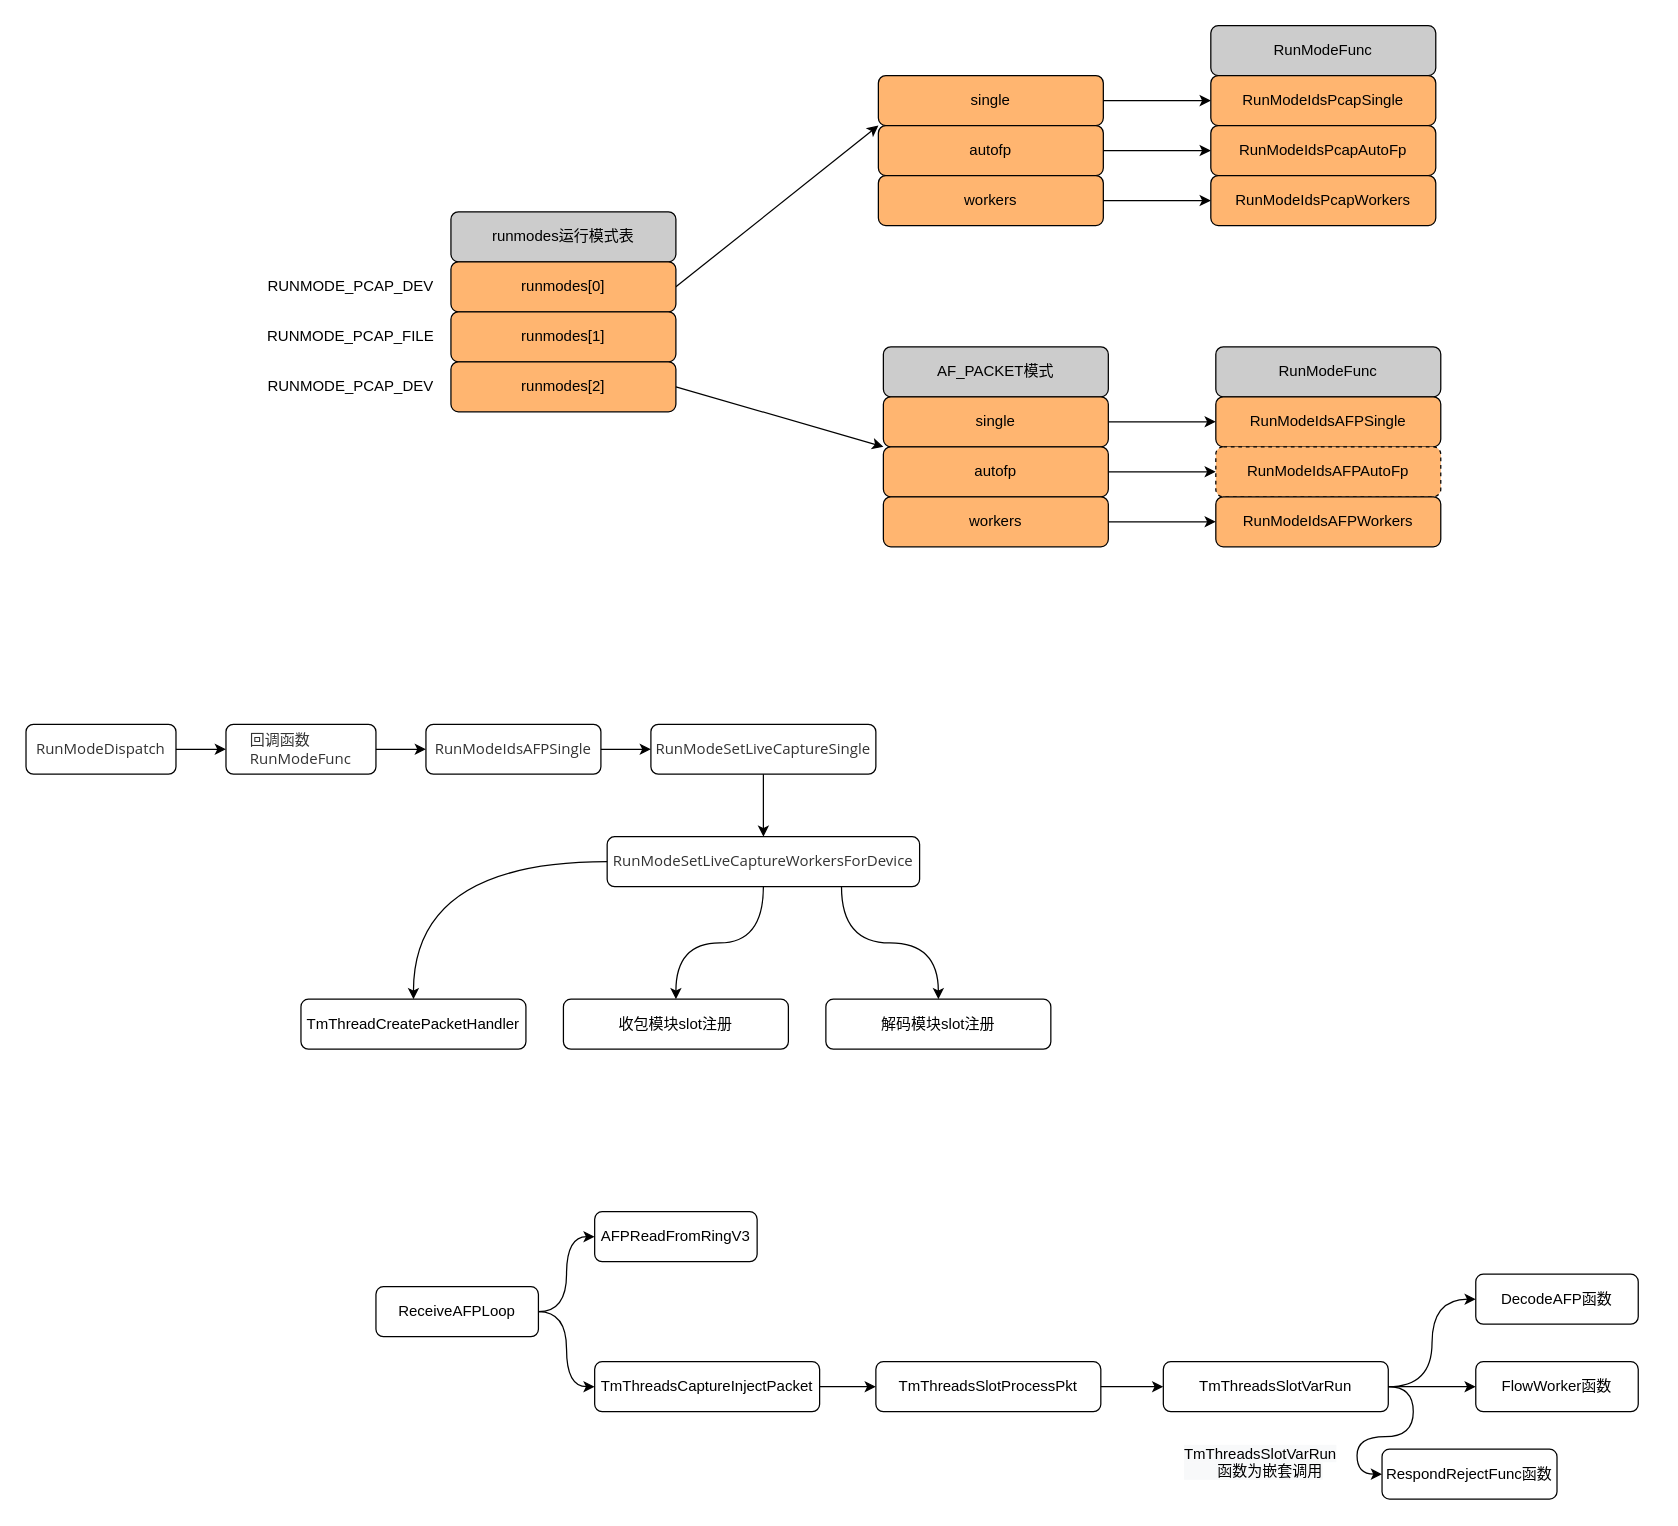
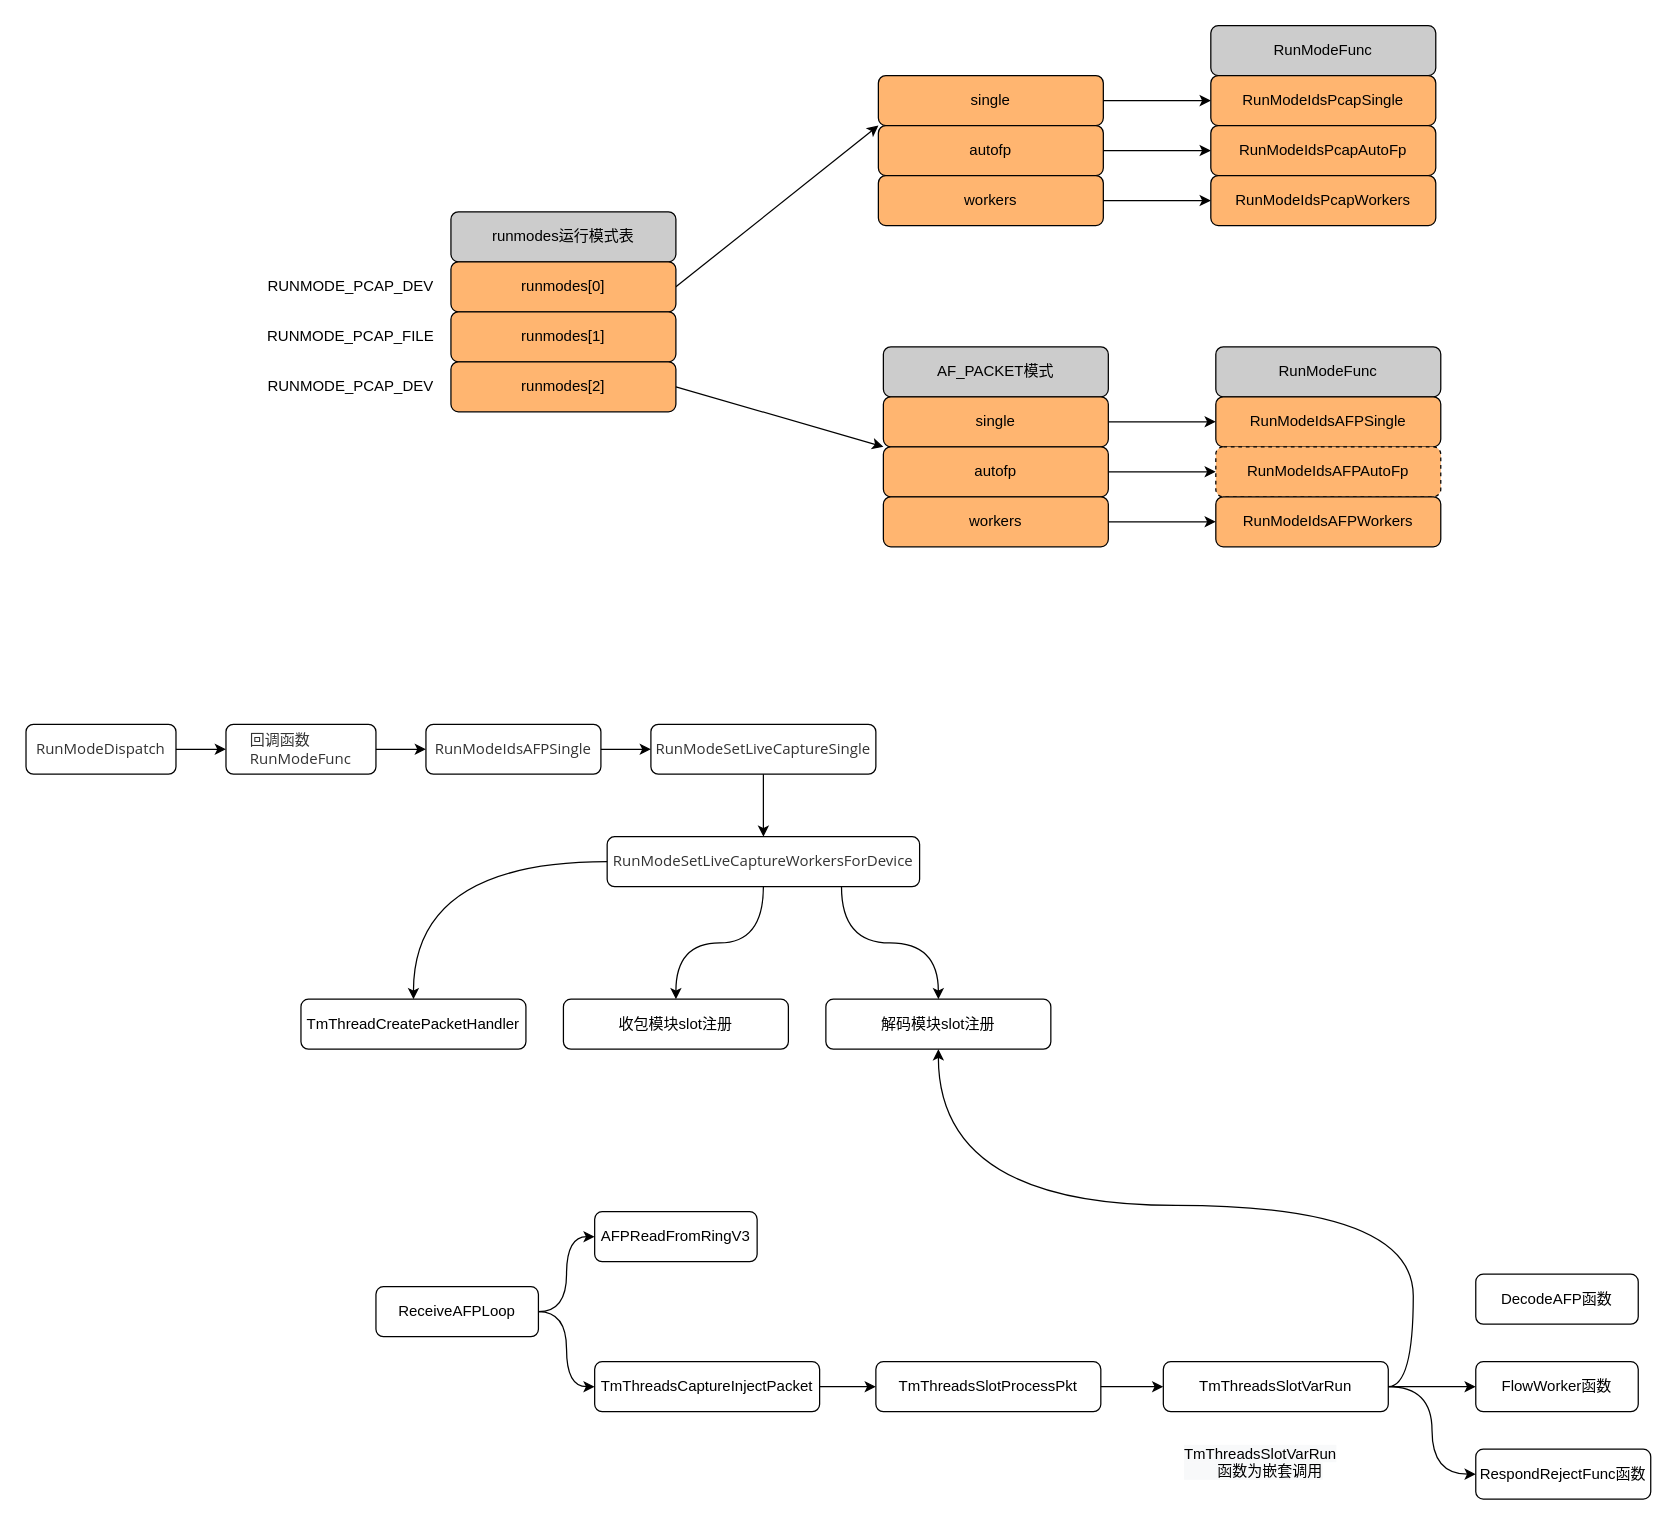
edge "TmThreadsSlotVarRun" -> "DecodeAFP函数": now "TmThreadsSlotVarRun" -> "解码模块slot注册"
node "RespondRejectFunc函数": moved (1469, 1474) -> (1563, 1474)
